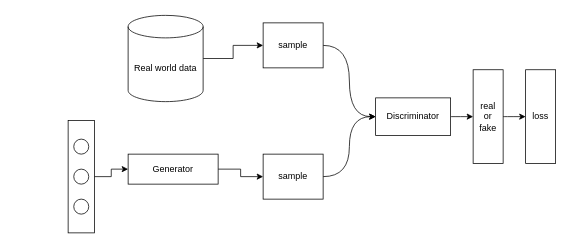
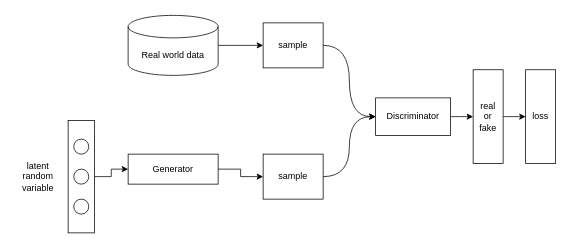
node "Real world data": size 75x86 -> 90x60
node "latent random variable": added
